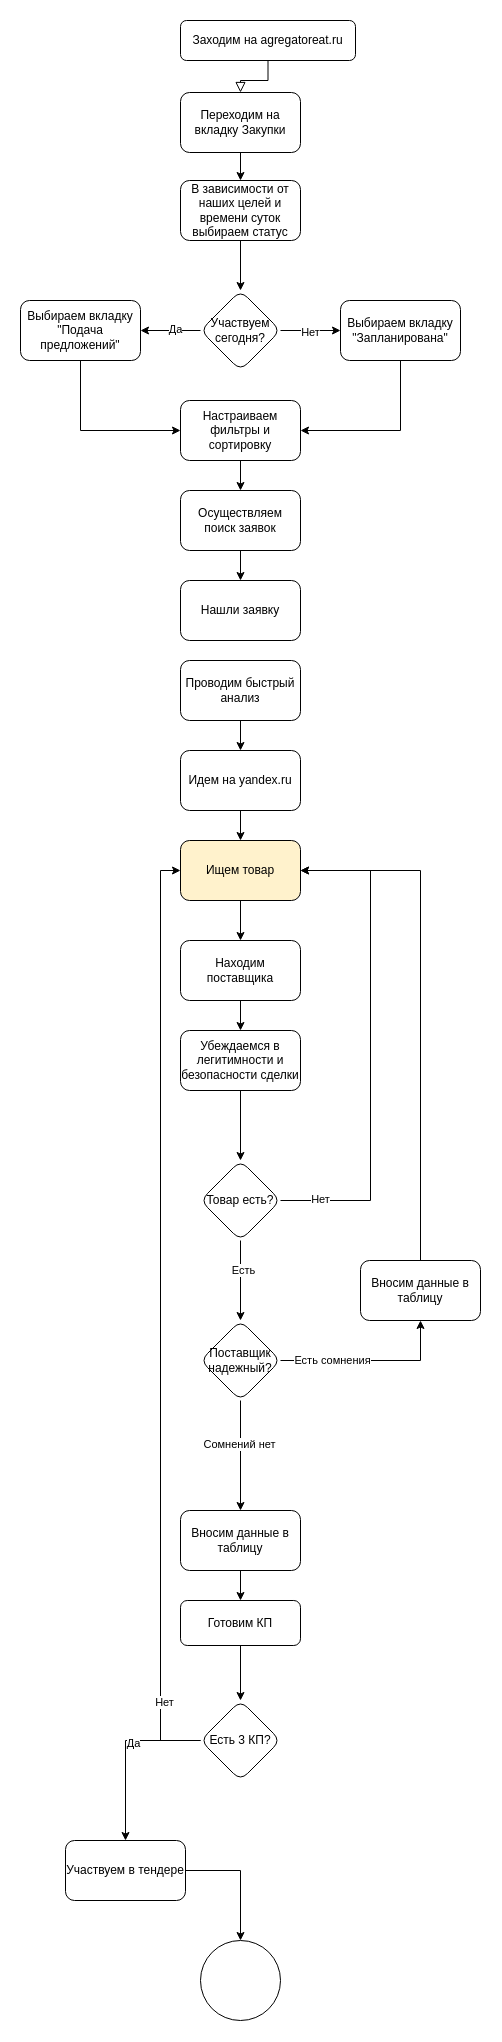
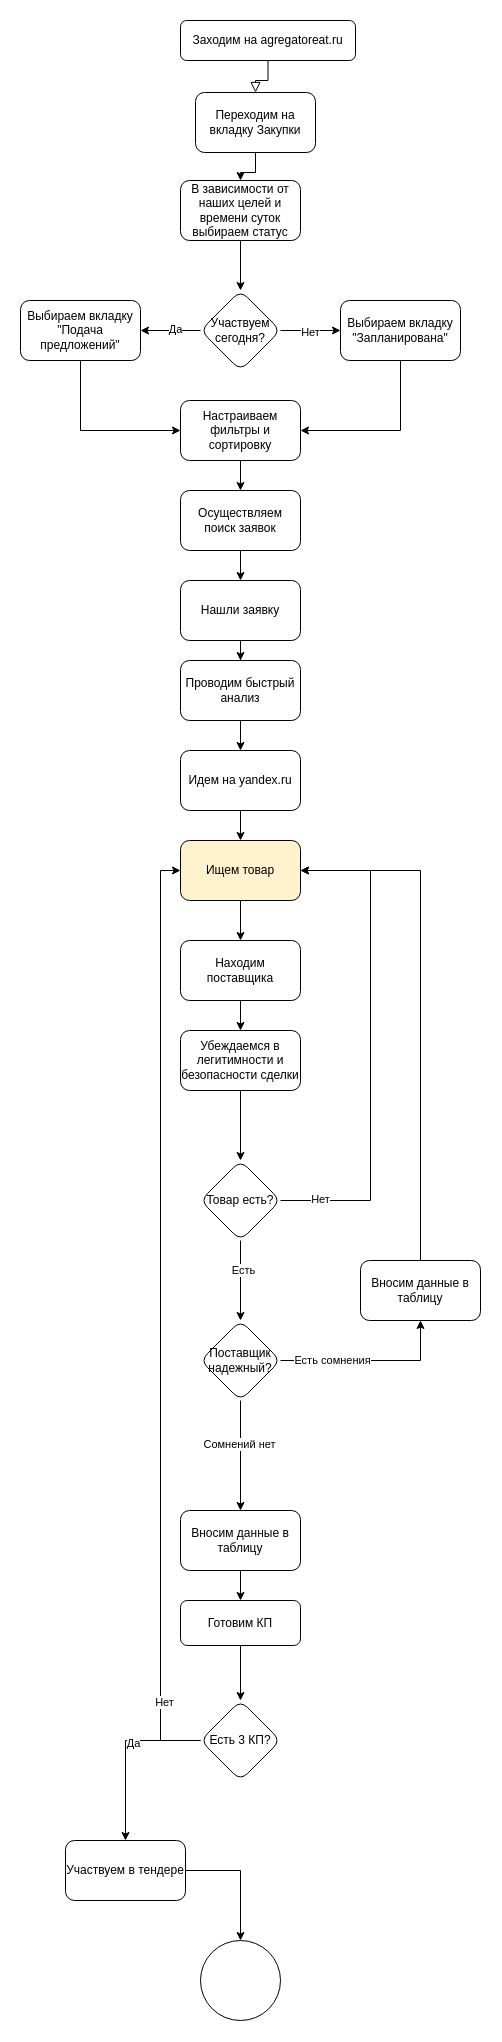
node "Переходим на вкладку Закупки": moved (241, 123) -> (256, 123)
edge "Нашли заявку" -> "Проводим быстрый анализ": added
